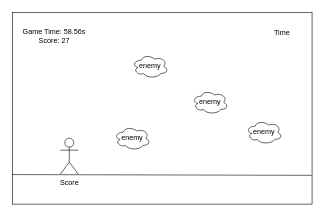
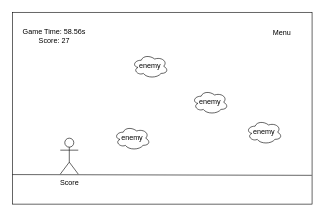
node "Time": label "Time" -> "Menu"
